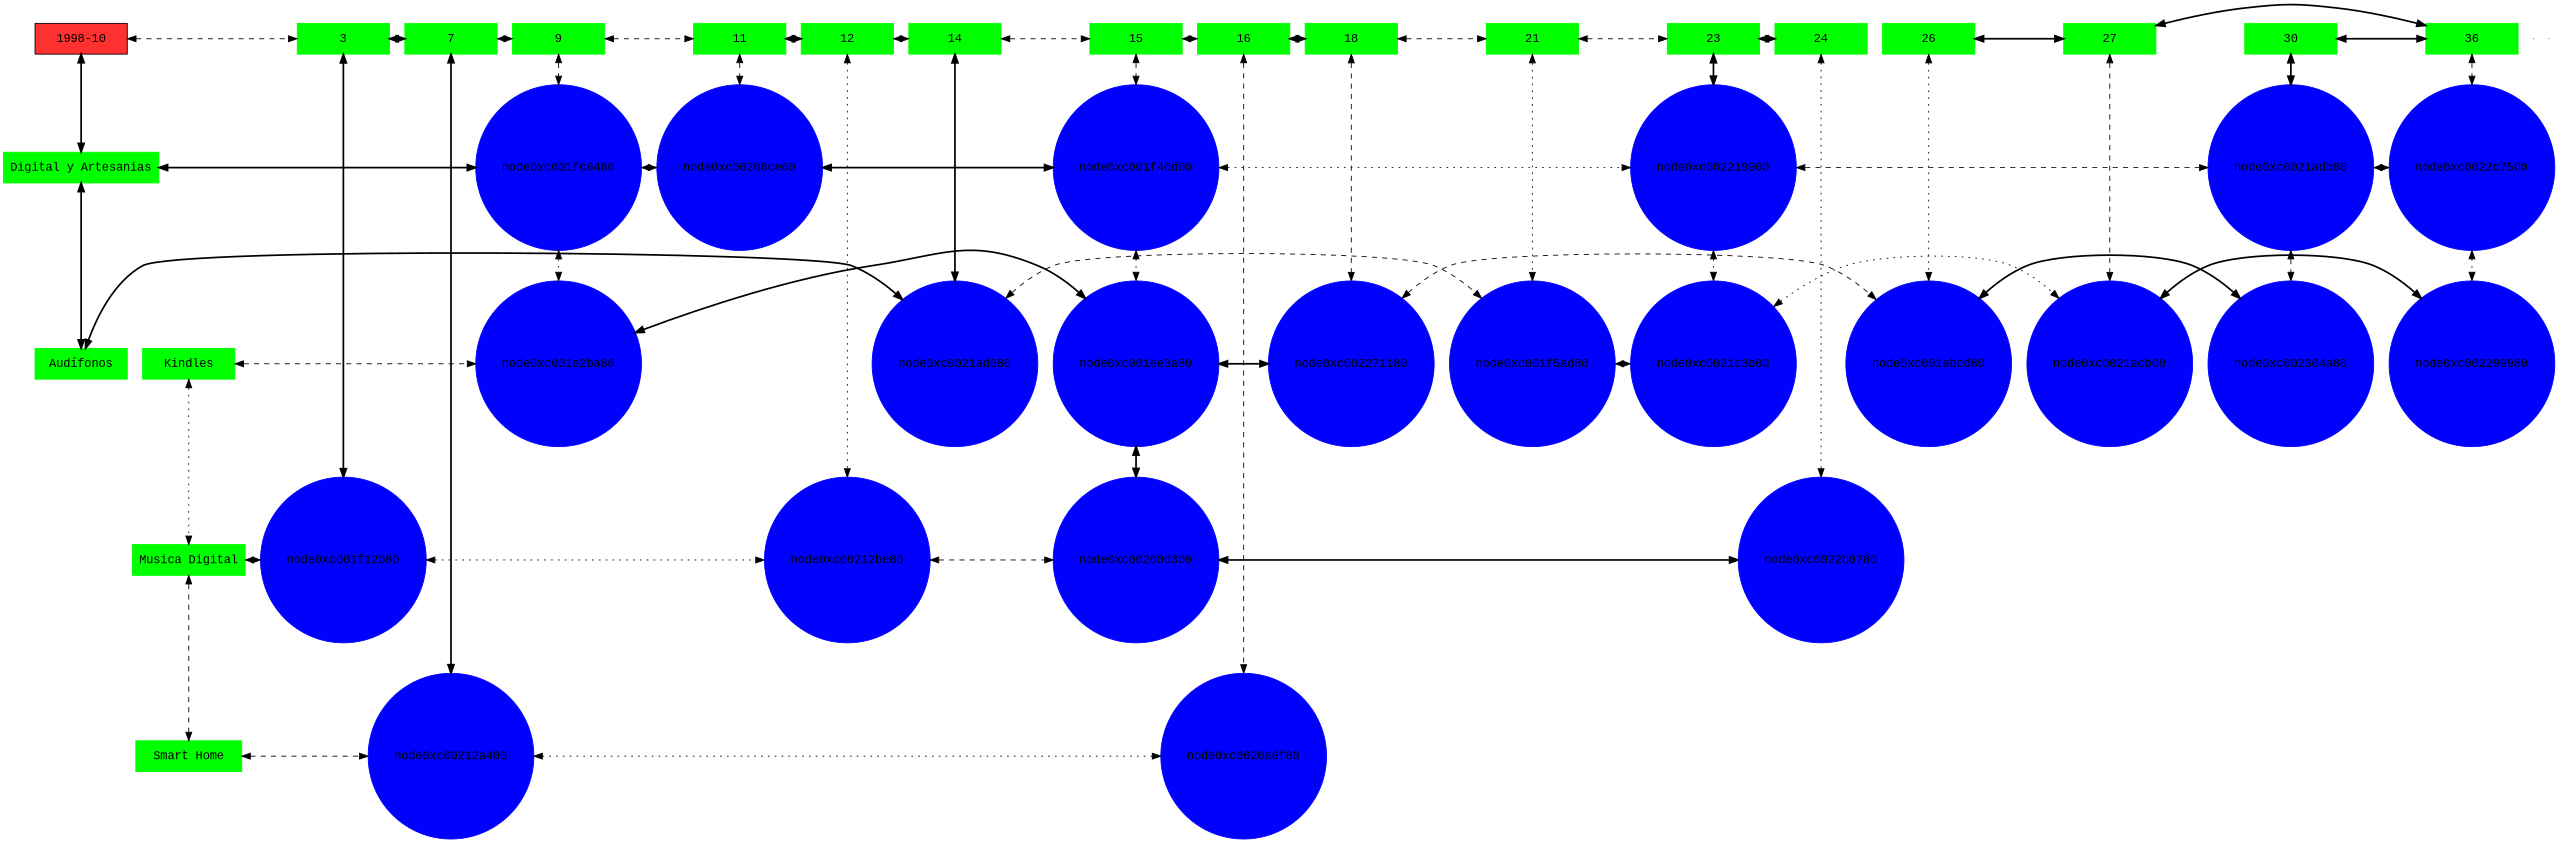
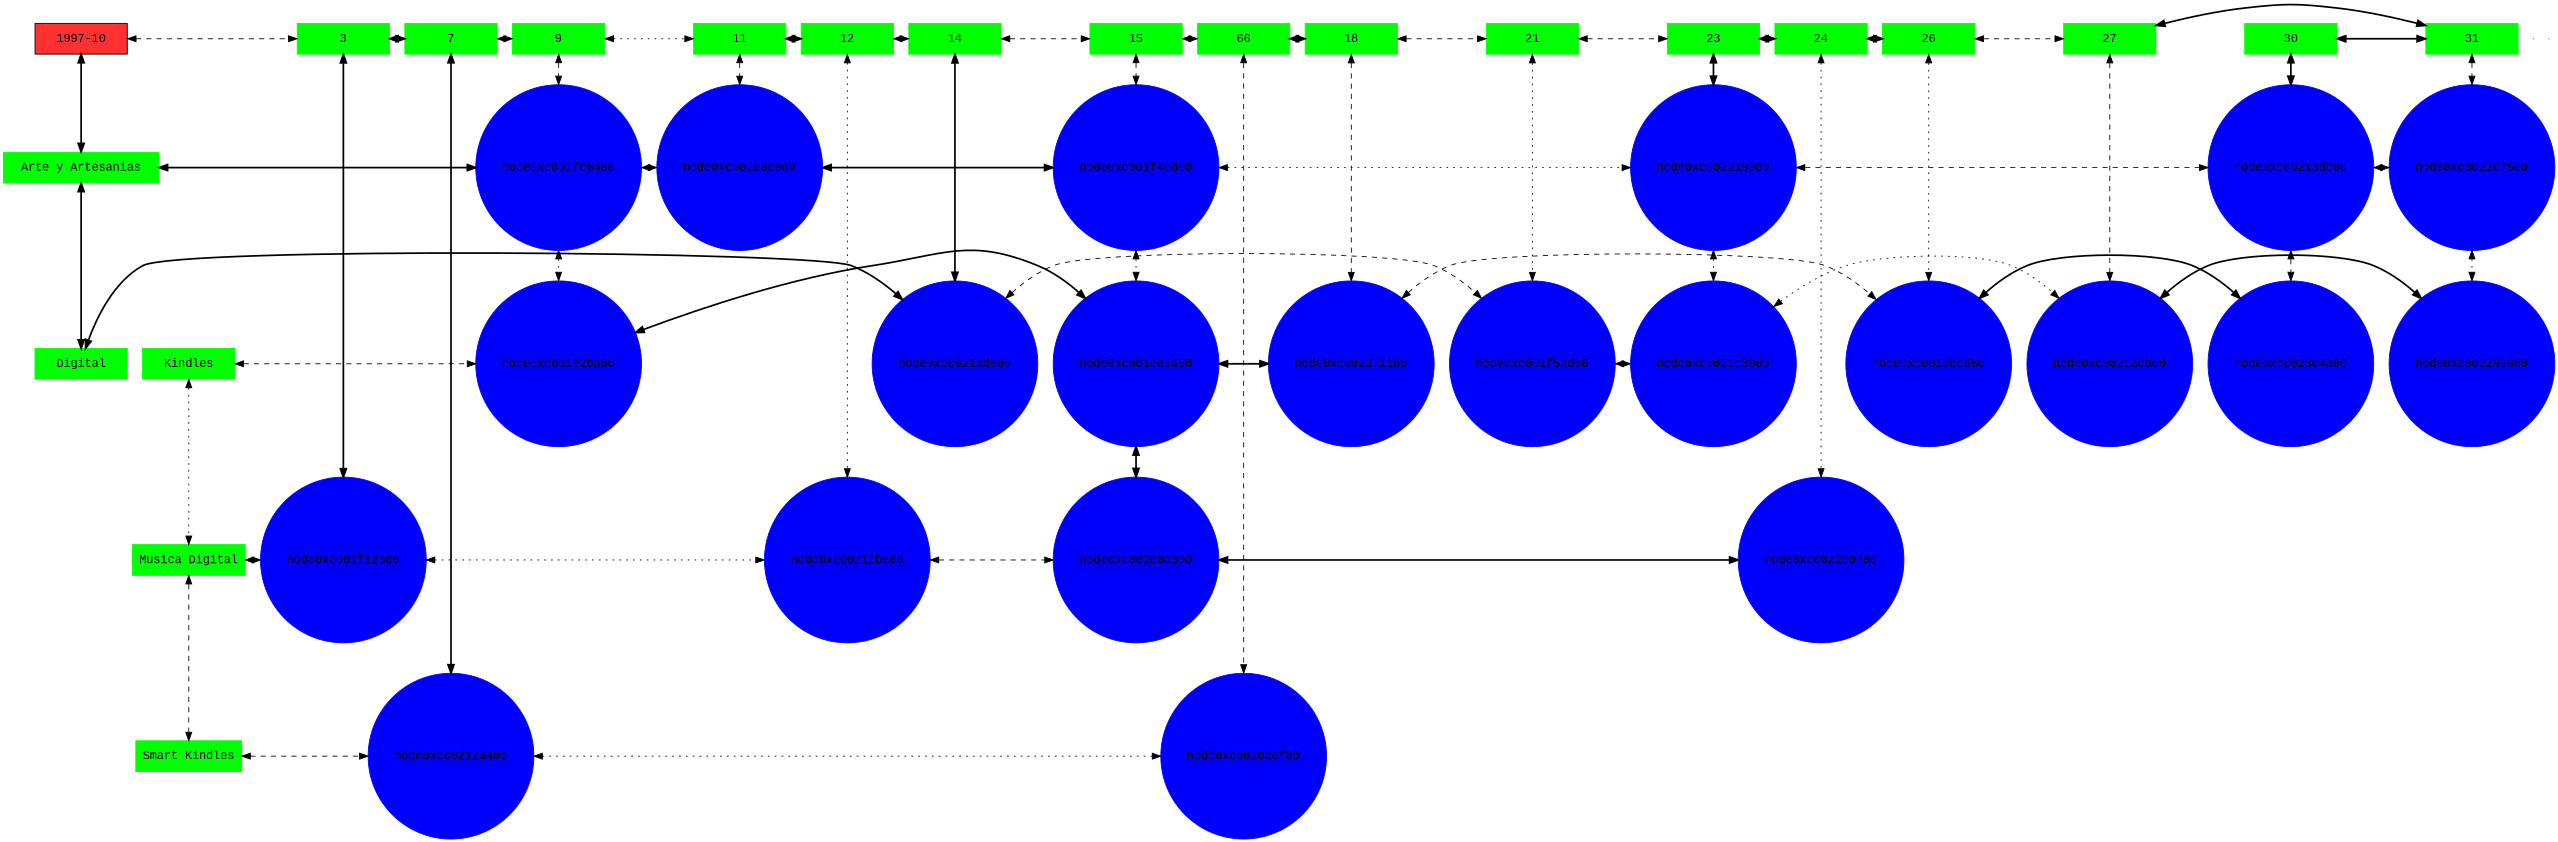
node "1998-10": label "1998-10" -> "1997-10"
edge "9" -- "11": style dashed -> dotted
node "16": label "16" -> "66"
edge "24" -- "26": added
edge "26" -- "27": style bold -> dashed
node "36": label "36" -> "31"
node "Digital y Artesanias": label "Digital y Artesanias" -> "Arte y Artesanias"
node "Audífonos": label "Audífonos" -> "Digital"
node "Smart Home": label "Smart Home" -> "Smart Kindles"
